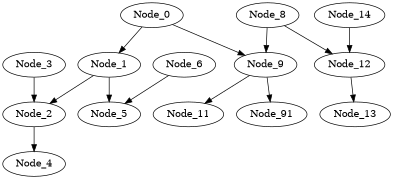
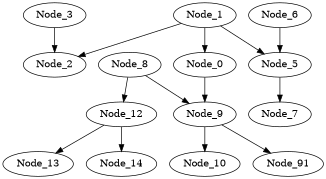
edge "Node_0" -> "Node_1": reversed
edge "Node_14" -> "Node_12": reversed
node "Node_11": label "Node_11" -> "Node_10"
node "Node_7": added
node "Node_4": removed
